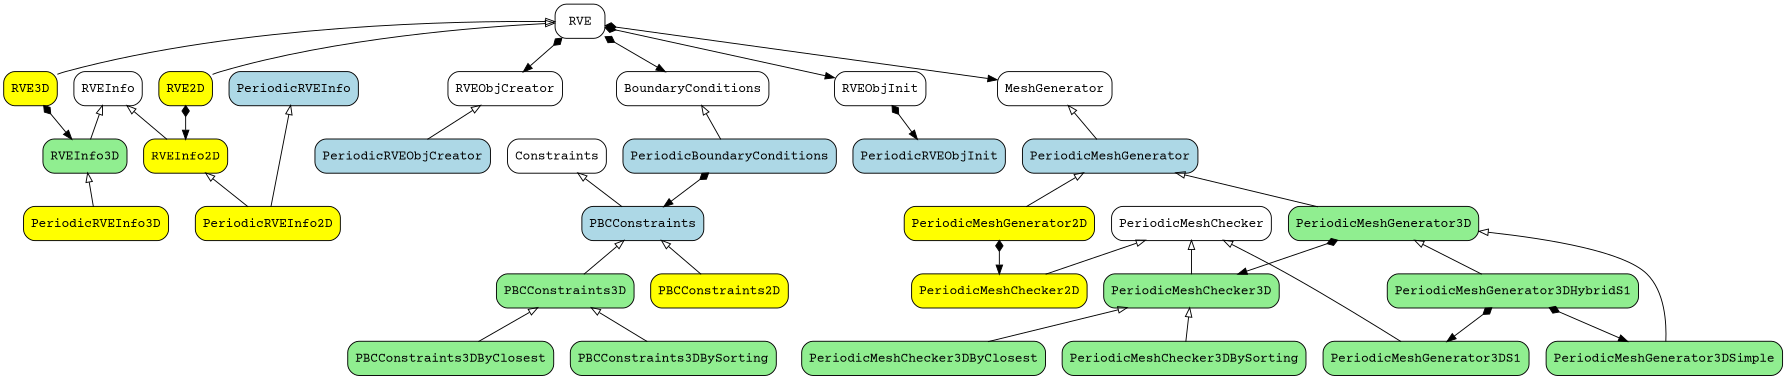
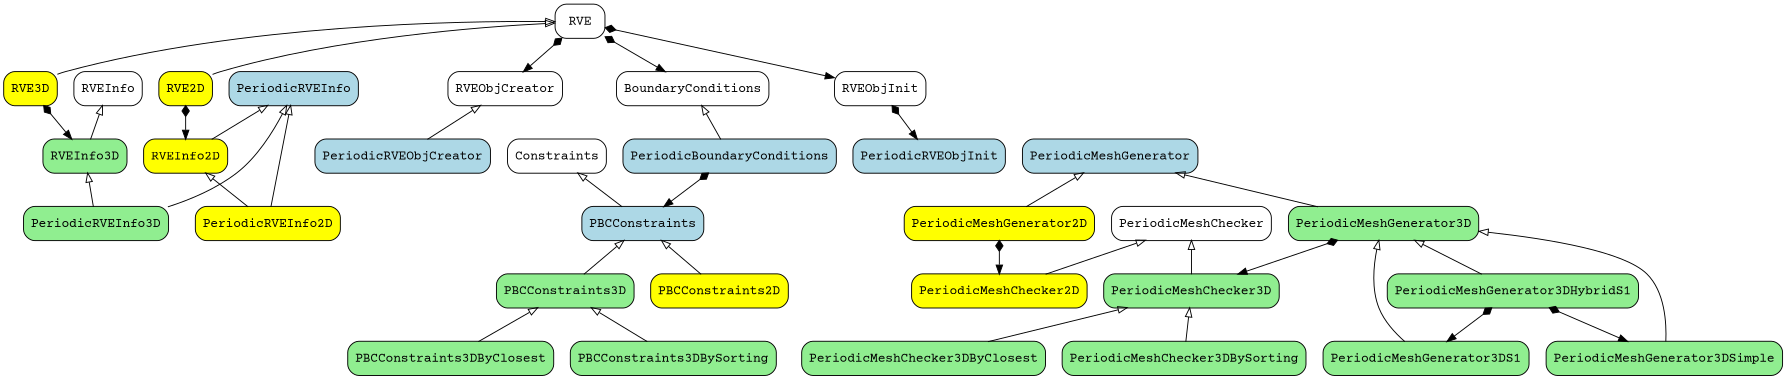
node "MeshGenerator": removed
edge "RVEInfo2D" -> "RVEInfo": now "RVEInfo2D" -> "PeriodicRVEInfo"
edge "PeriodicRVEInfo3D" -> "PeriodicRVEInfo": added
node "PeriodicRVEInfo3D": fillcolor yellow -> lightgreen
edge "PeriodicMeshGenerator3DS1" -> "PeriodicMeshChecker": now "PeriodicMeshGenerator3DS1" -> "PeriodicMeshGenerator3D"
